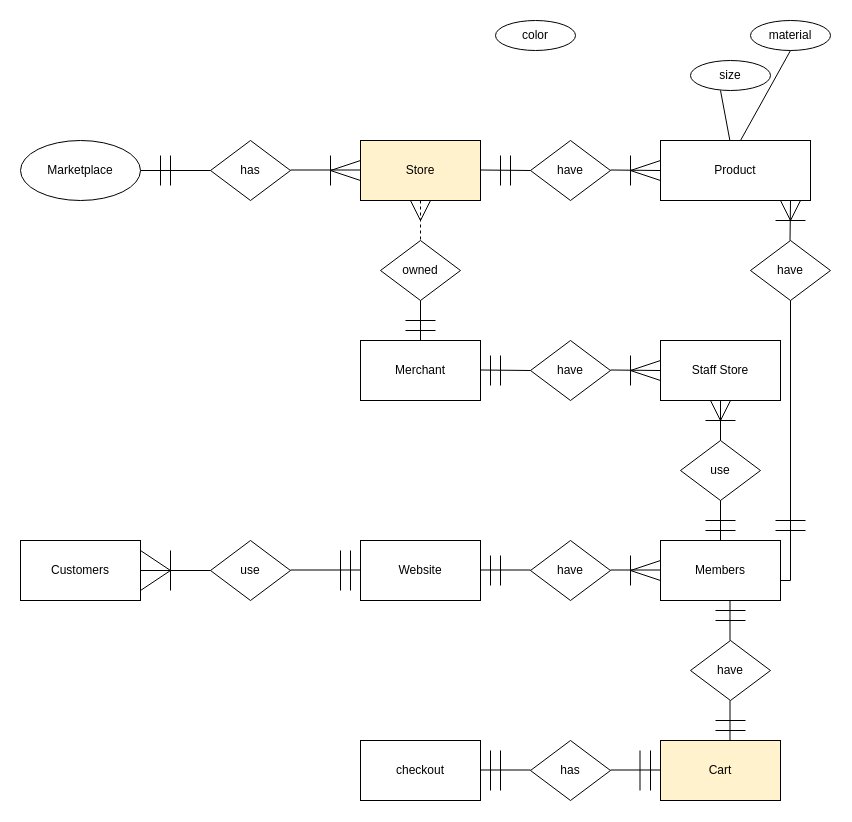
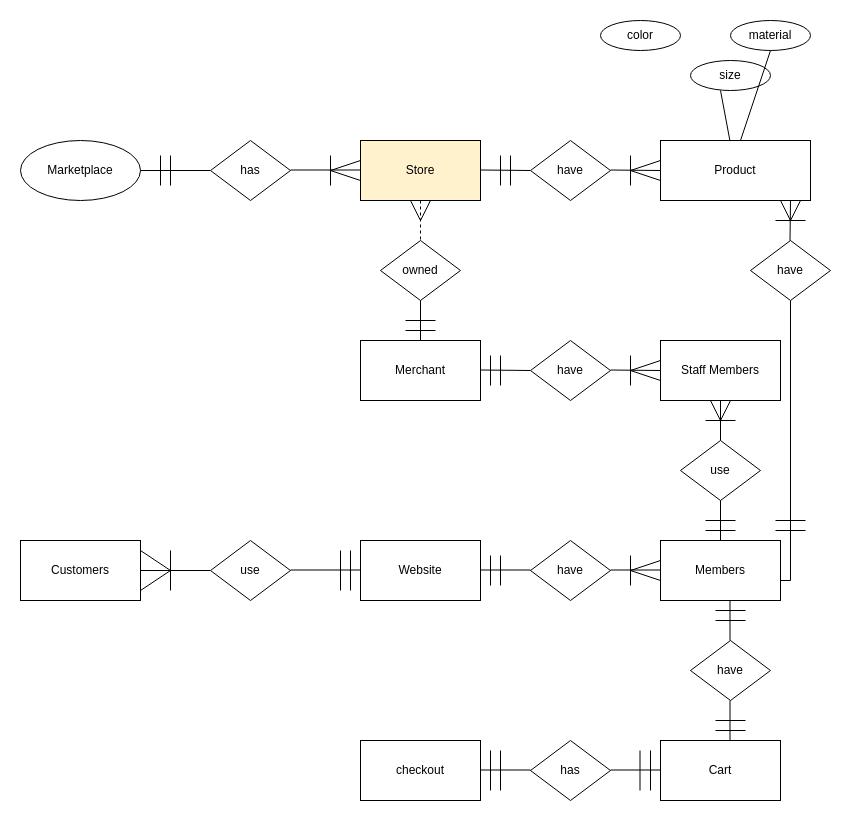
node "color": moved (536, 36) -> (641, 36)
node "material": moved (791, 36) -> (771, 36)
node "Staff Store": label "Staff Store" -> "Staff Members"
node "Cart": fillcolor #fff2cc -> #ffffff
